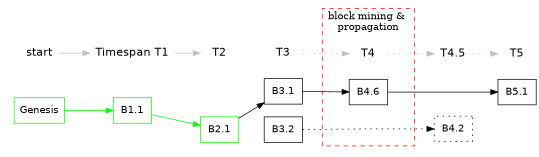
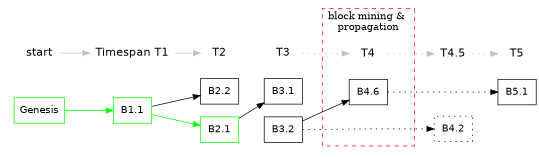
node "B2.2": added
edge "B3.1" -> "B4.6": now "B3.2" -> "B4.6"
edge "B4.6" -> "B5.1": style solid -> dotted
